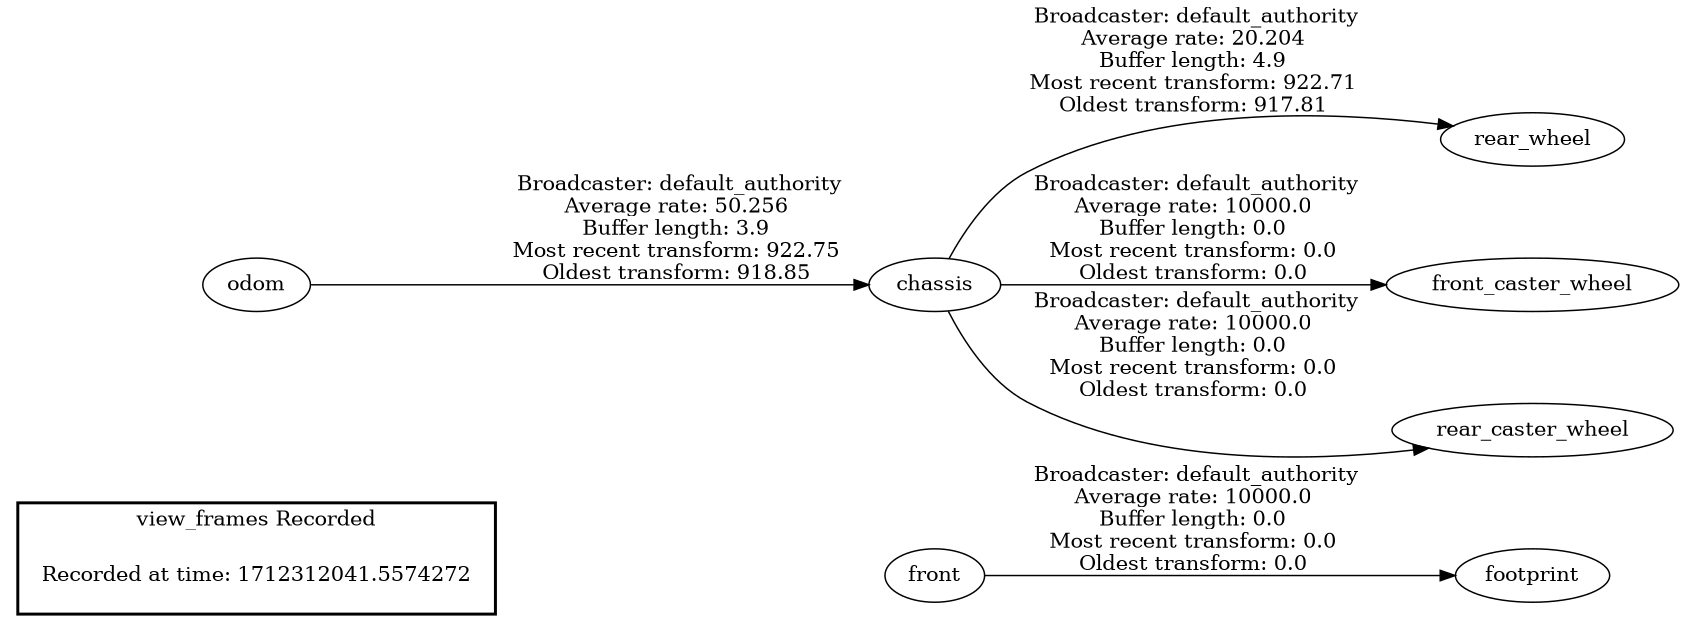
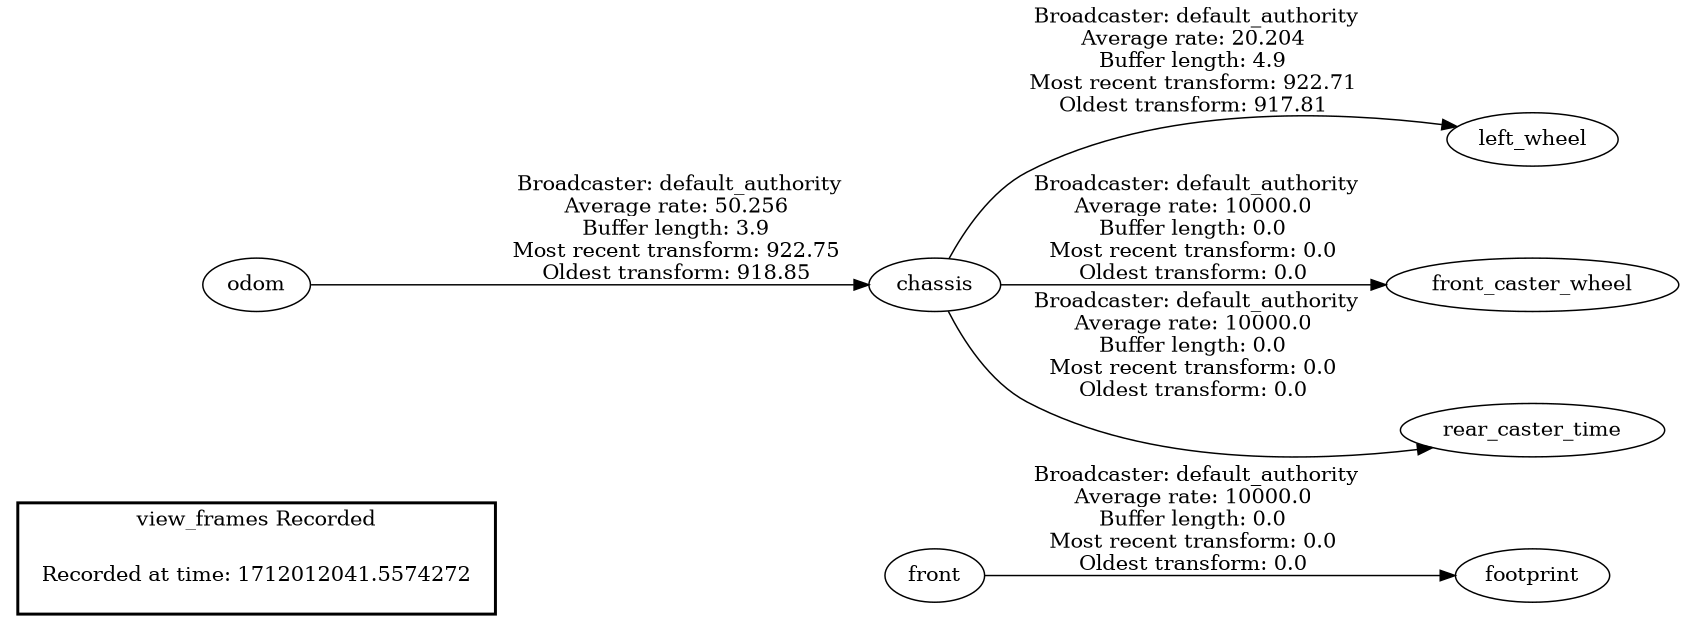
node "rear_wheel": label "rear_wheel" -> "left_wheel"
node "rear_caster_wheel": label "rear_caster_wheel" -> "rear_caster_time"
node "Recorded at time: 1712312041.5574272": label "Recorded at time: 1712312041.5574272" -> "Recorded at time: 1712012041.5574272"
